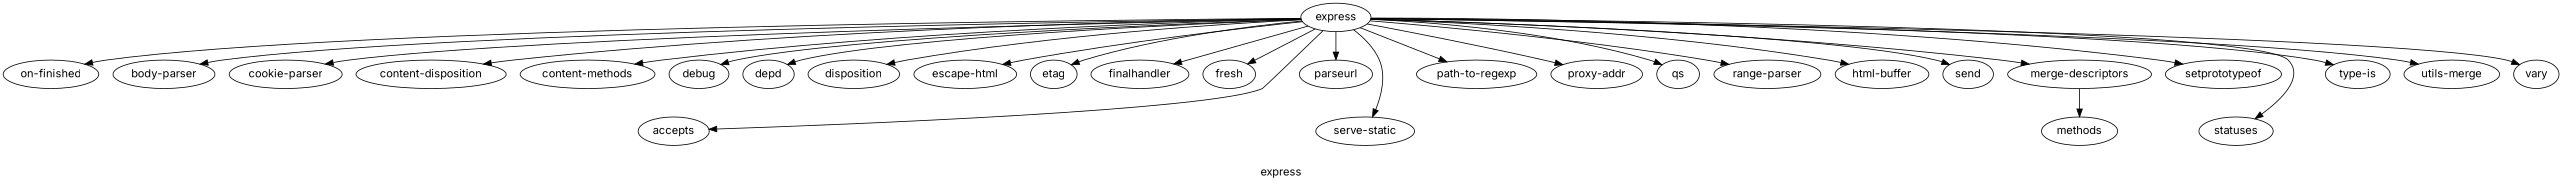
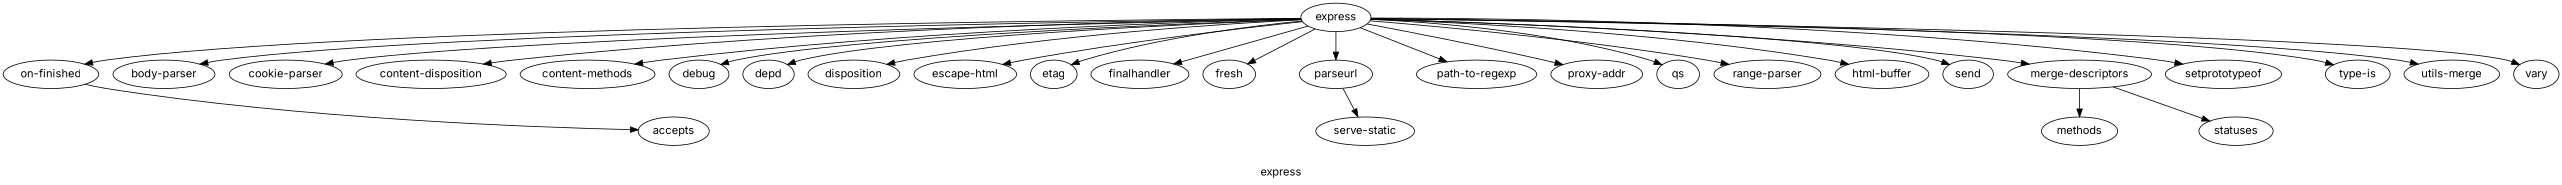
edge "express" -> "statuses": now "merge-descriptors" -> "statuses"
edge "express" -> "serve-static": now "parseurl" -> "serve-static"
edge "express" -> "accepts": now "on-finished" -> "accepts"
